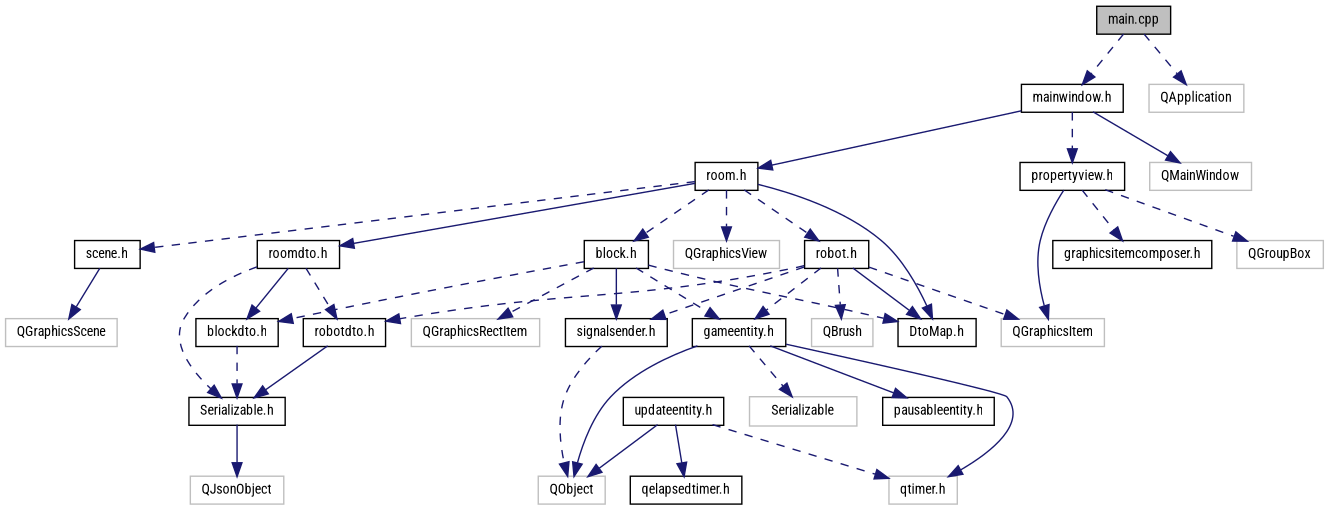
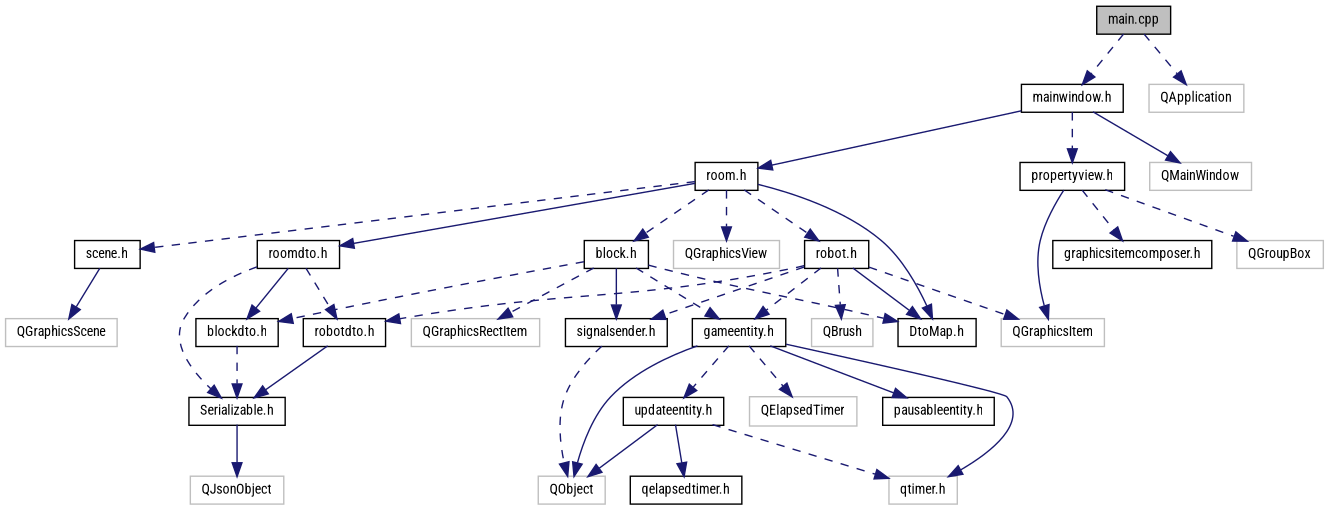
edge "gameentity.h" -> "updateentity.h": added
node "Serializable": label "Serializable" -> "QElapsedTimer"
